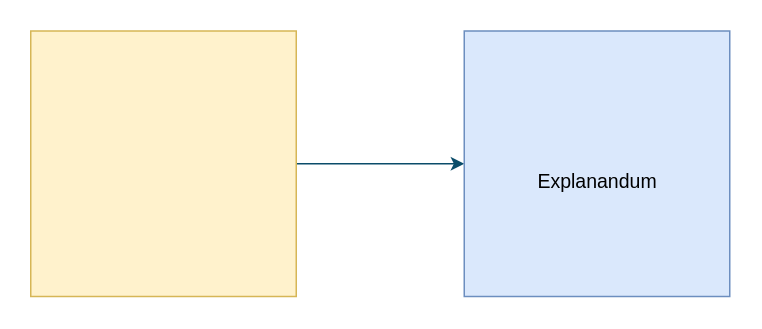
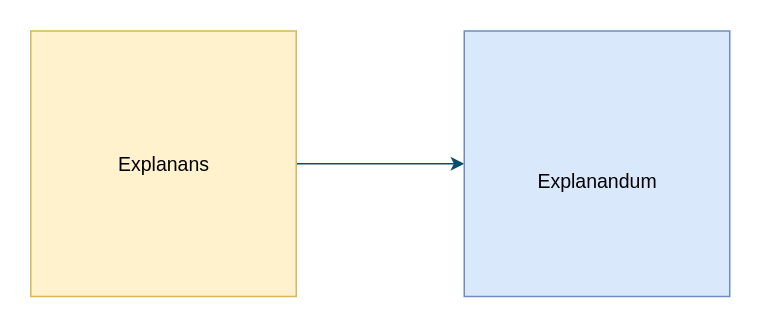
node "Explanans": added
